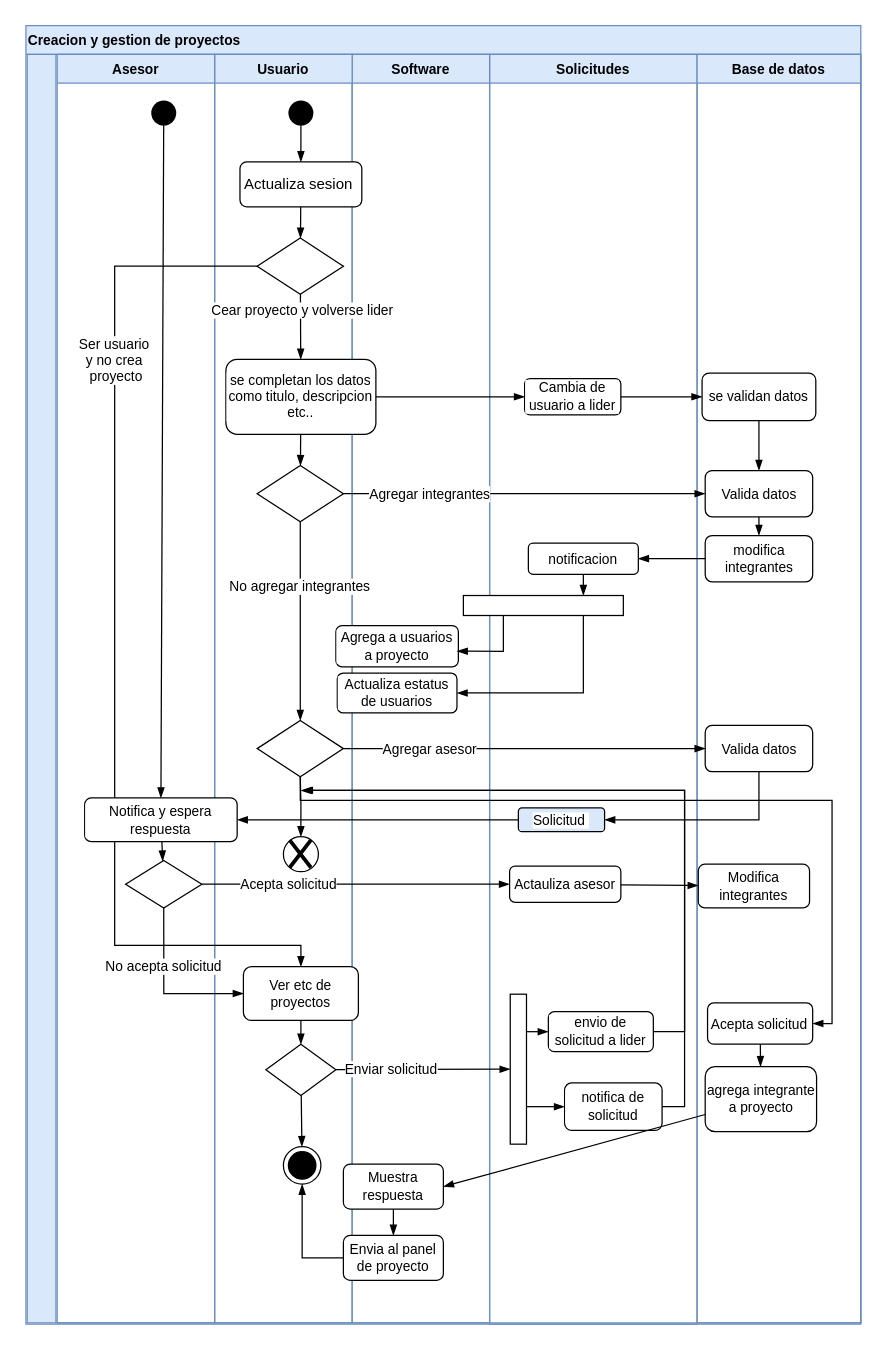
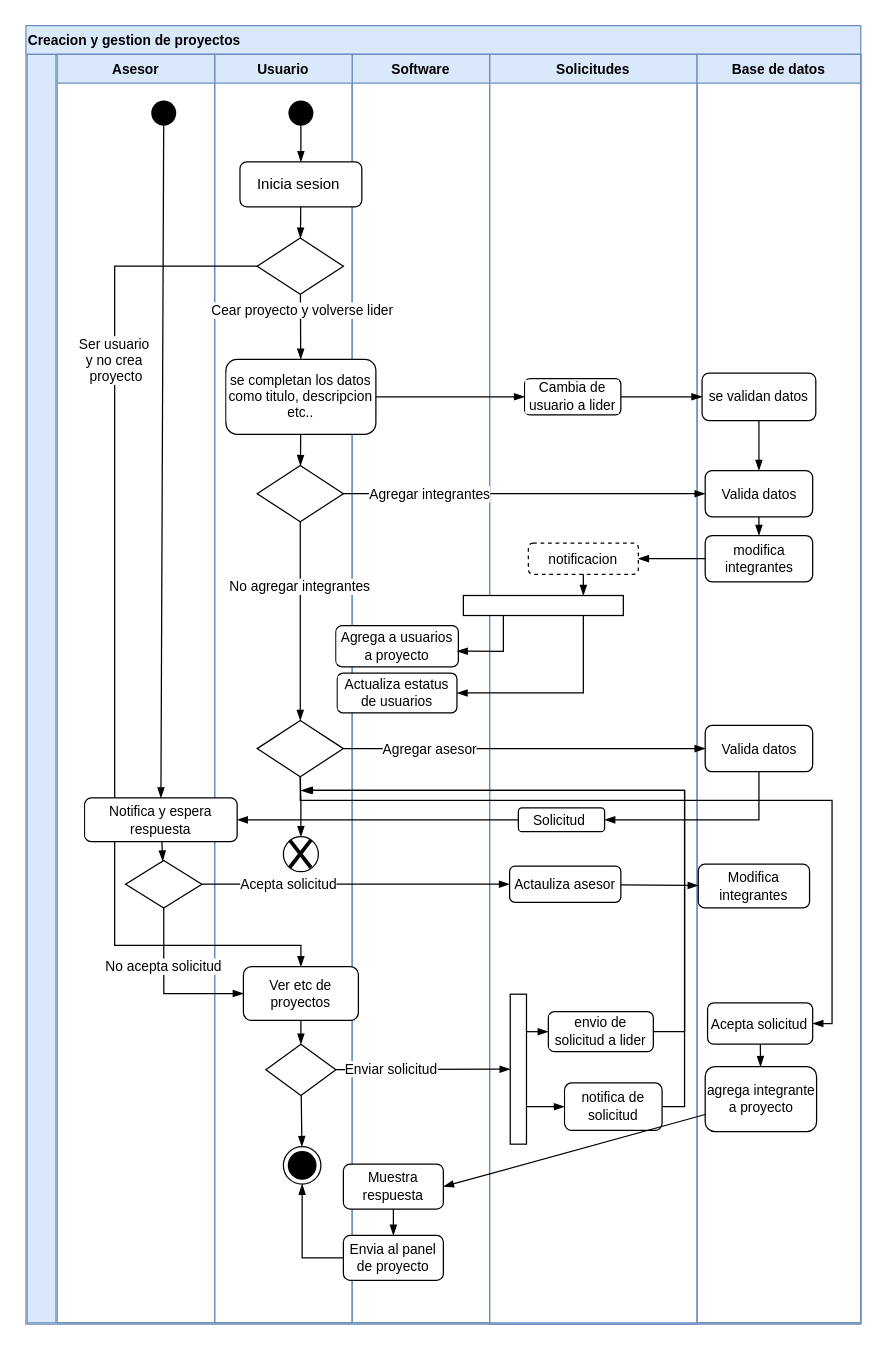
node "Actualiza sesion": label "Actualiza sesion" -> "Inicia sesion"
node "notificacion": style solid -> dashed
node "Solicitud": fillcolor #dae8fc -> #ffffff
